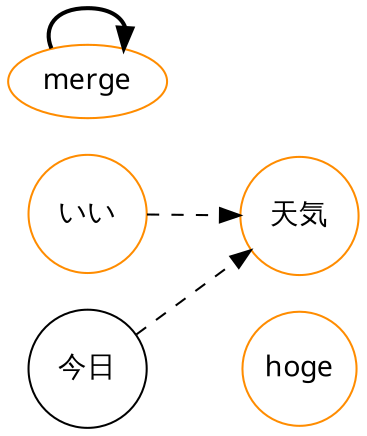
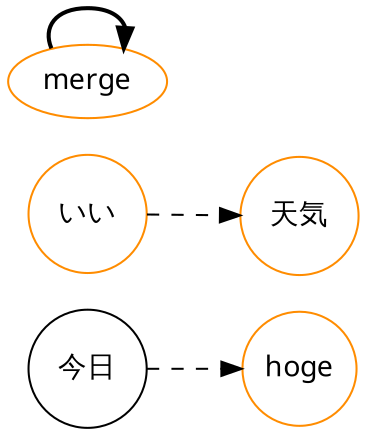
edge "今日" -> "天気": now "今日" -> "hoge"
